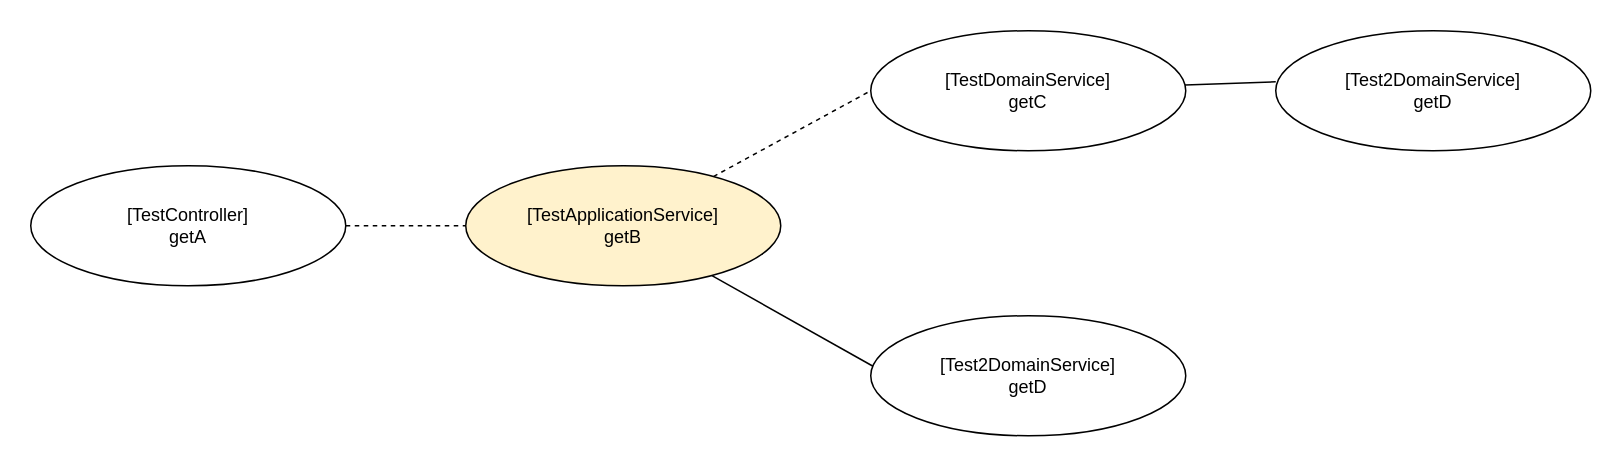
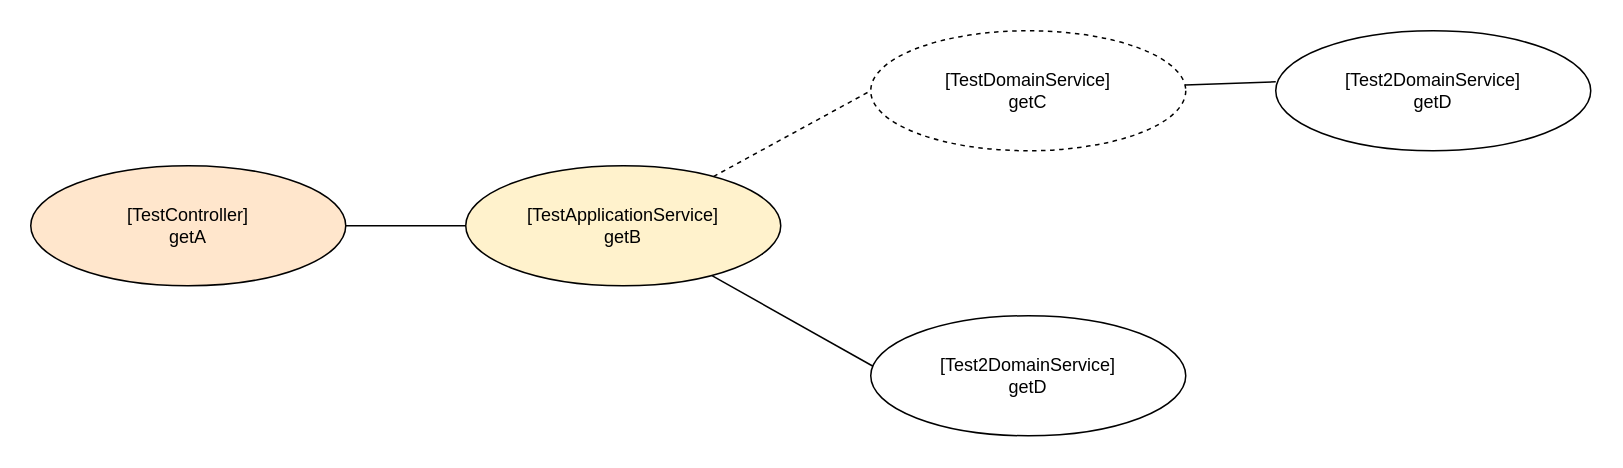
node "[TestDomainService] getC": style solid -> dashed
node "[TestController] getA": fillcolor #ffffff -> #ffe6cc
edge "[TestController] getA" -- "[TestApplicationService] getB": style dashed -> solid
